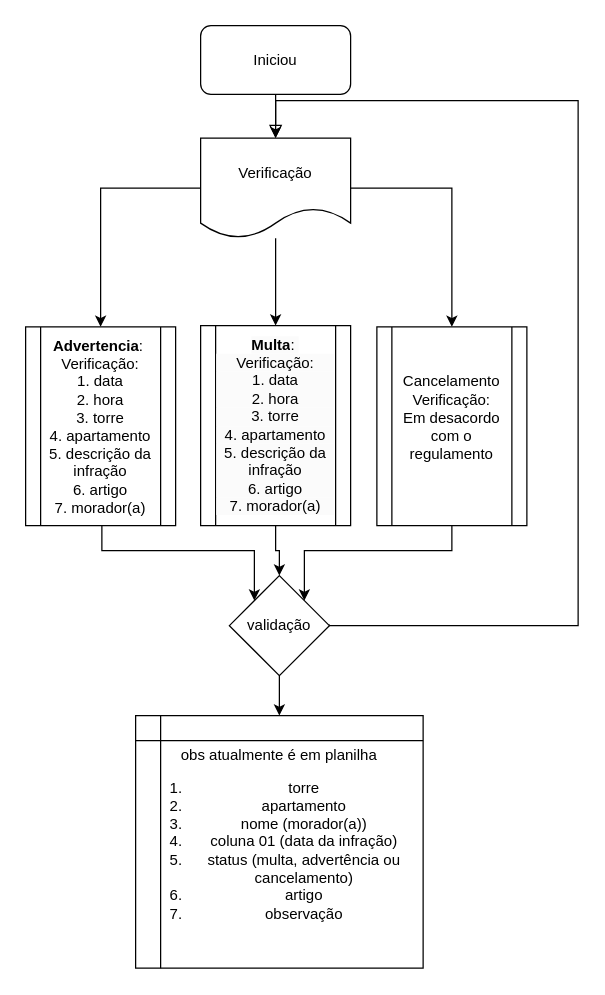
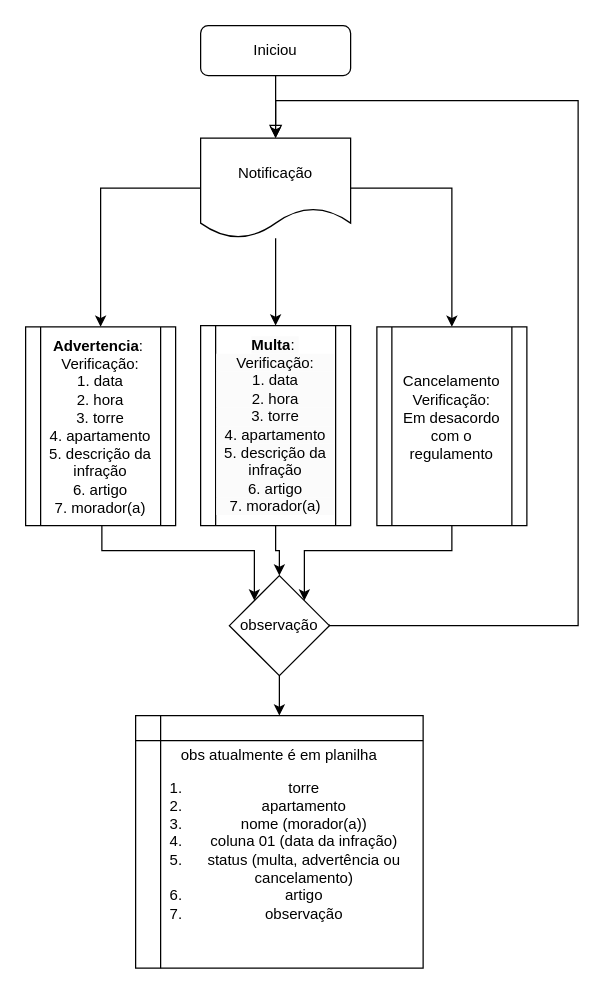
node "Iniciou": size 150x69 -> 150x50
node "Verificação": label "Verificação" -> "Notificação"
node "validação": label "validação" -> "observação"
